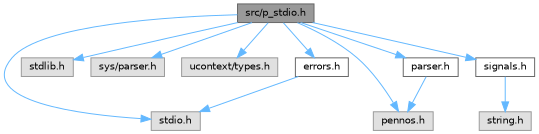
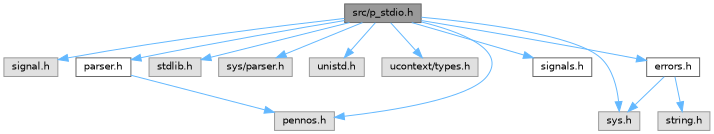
node "signal.h": added
node "unistd.h": added
edge "signals.h" -> "string.h": now "errors.h" -> "string.h"
node "stdio.h": label "stdio.h" -> "sys.h"
